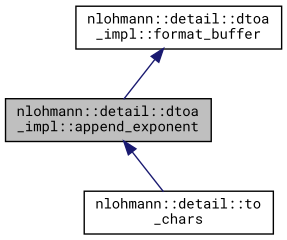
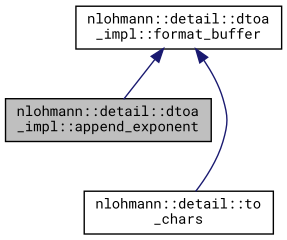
edge "nlohmann::detail::to _chars" -> "nlohmann::detail::dtoa _impl::append_exponent": now "nlohmann::detail::to _chars" -> "nlohmann::detail::dtoa _impl::format_buffer"
